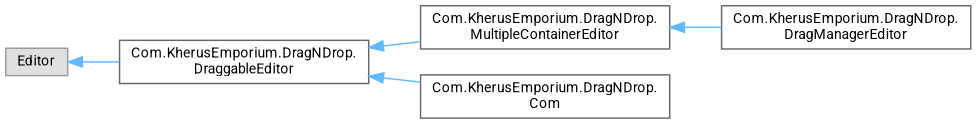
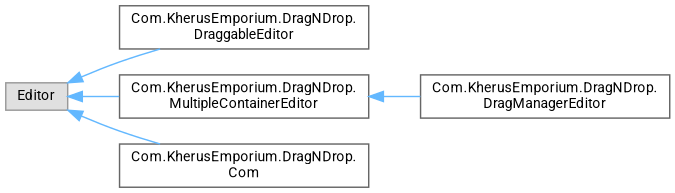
edge "Com.KherusEmporium.DragNDrop. MultipleContainerEditor" -> "Com.KherusEmporium.DragNDrop. DraggableEditor": now "Com.KherusEmporium.DragNDrop. MultipleContainerEditor" -> "Editor"
edge "Com.KherusEmporium.DragNDrop. Com" -> "Com.KherusEmporium.DragNDrop. DraggableEditor": now "Com.KherusEmporium.DragNDrop. Com" -> "Editor"
